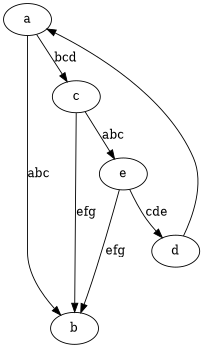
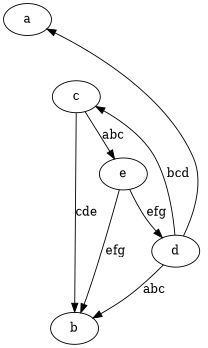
edge "a" -> "c": now "d" -> "c"
edge "a" -> "b": now "d" -> "b"
edge "c" -> "b": label "efg" -> "cde"
edge "e" -> "d": label "cde" -> "efg"
